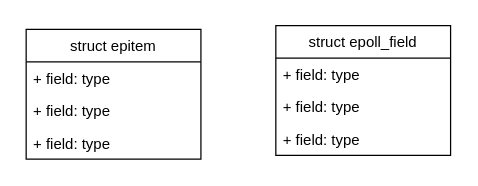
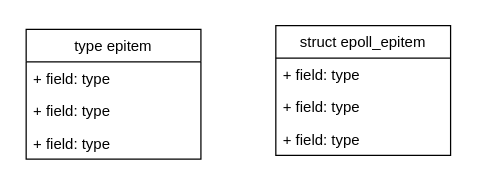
node "struct epoll_field": label "struct epoll_field" -> "struct epoll_epitem"
node "struct epitem": label "struct epitem" -> "type epitem"
